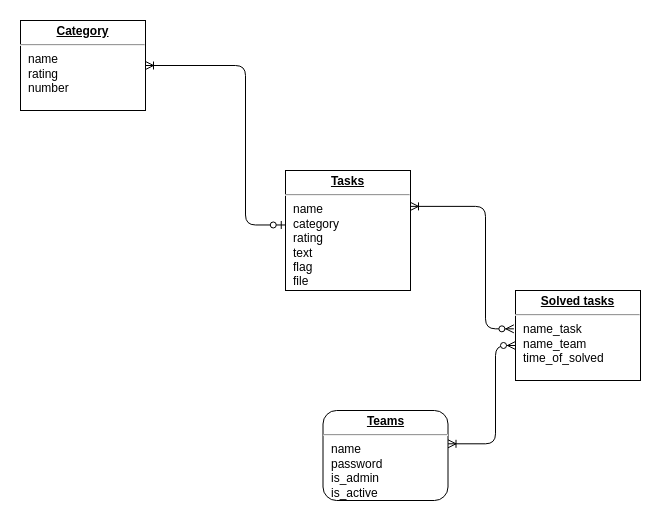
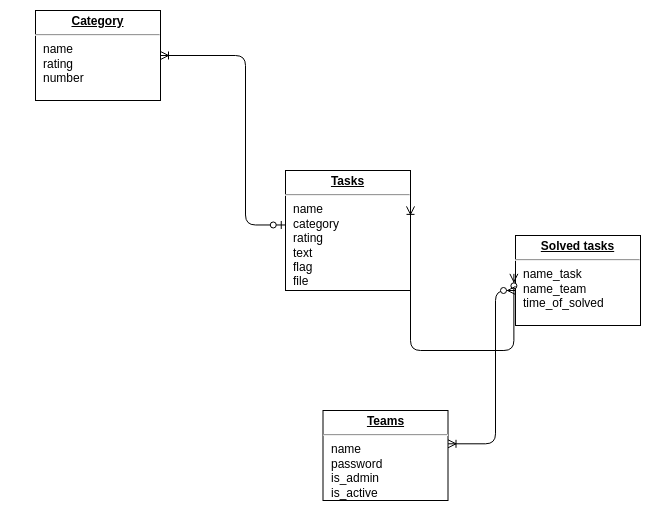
node "Category name rating number": moved (83, 66) -> (98, 56)
node "Solved tasks name_task nаme_team time_of_solved": moved (578, 336) -> (578, 281)
node "Teams name password is_admin is_active": shape rounded rectangle -> rectangle
